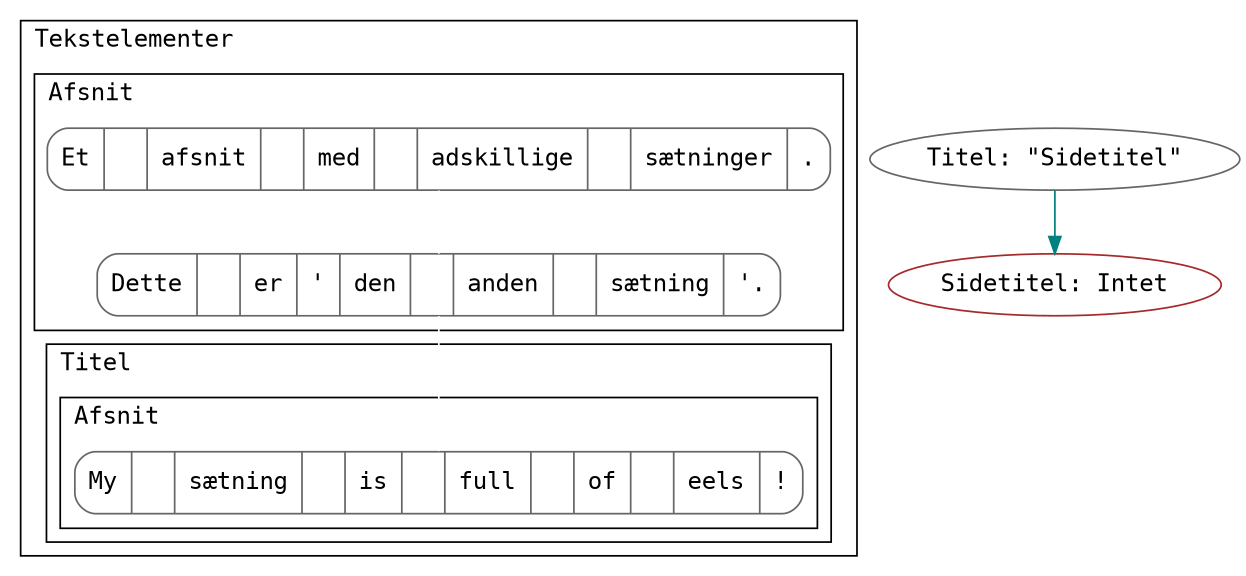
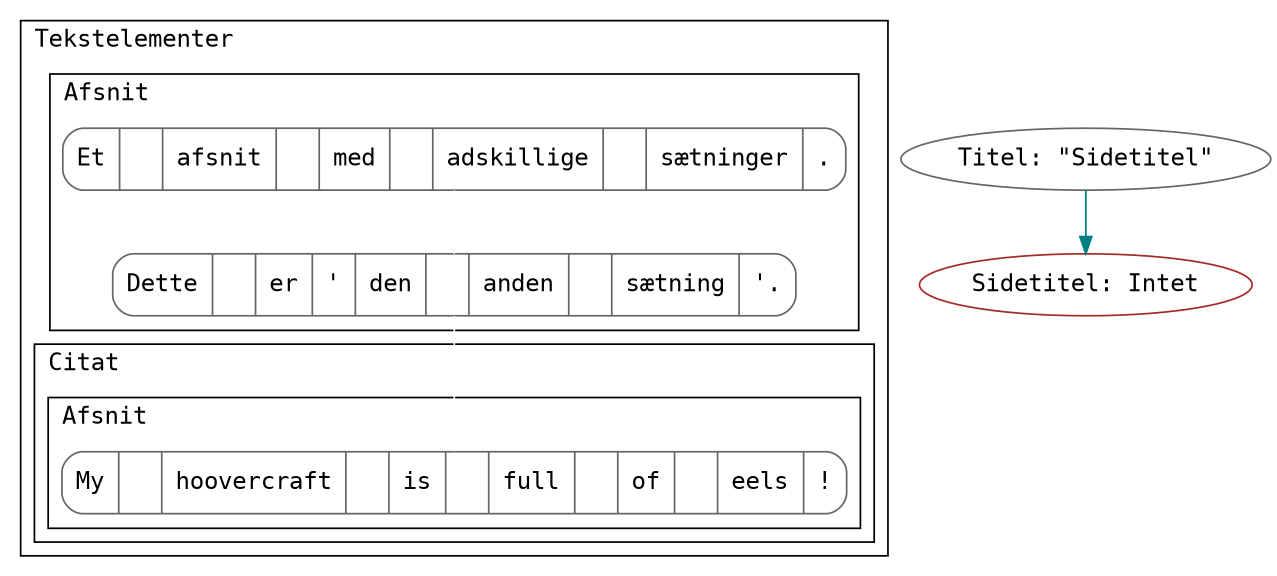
cluster "Titel": label "Titel" -> "Citat"
node "My": text "sætning" -> "hoovercraft"
